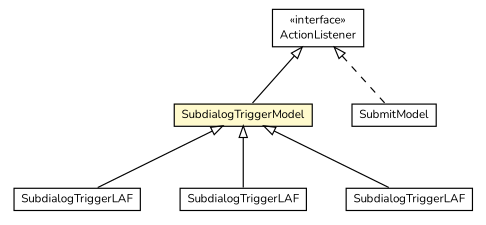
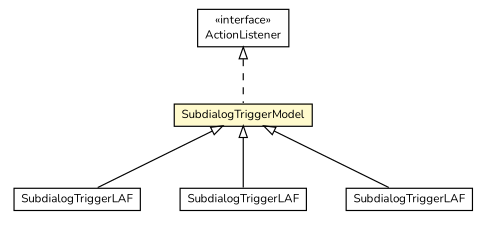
edge "SubdialogTriggerModel" -> "ActionListener": style solid -> dashed
node "SubmitModel": removed
